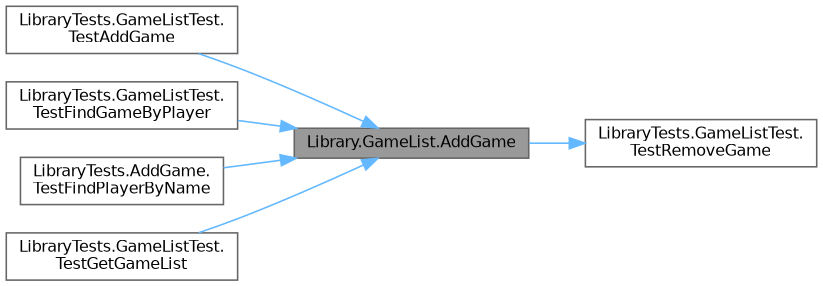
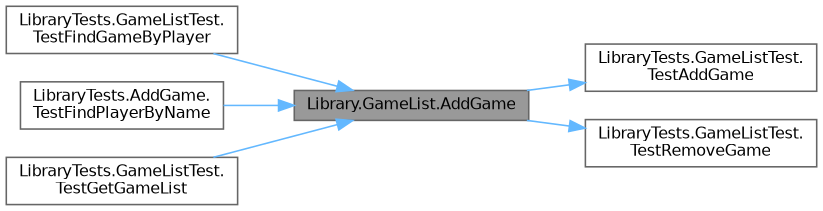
edge "LibraryTests.GameListTest. TestAddGame" -> "Library.GameList.AddGame": reversed
